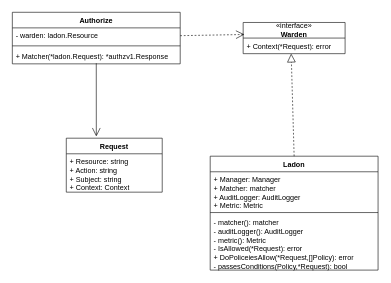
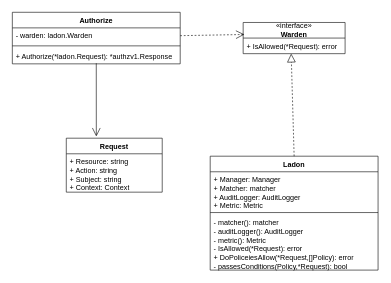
node "- warden: ladon.Resource": label "- warden: ladon.Resource" -> "- warden: ladon.Warden"
node "+ Context(*Request): error": label "+ Context(*Request): error" -> "+ IsAllowed(*Request): error"
node "+ Matcher(*ladon.Request): *authzv1.Response": label "+ Matcher(*ladon.Request): *authzv1.Response" -> "+ Authorize(*ladon.Request): *authzv1.Response"
